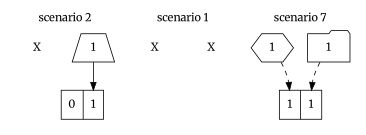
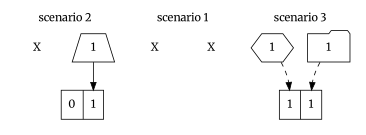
cluster "scenario 7": label "scenario 7" -> "scenario 3"
